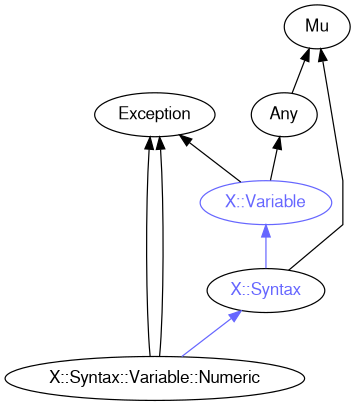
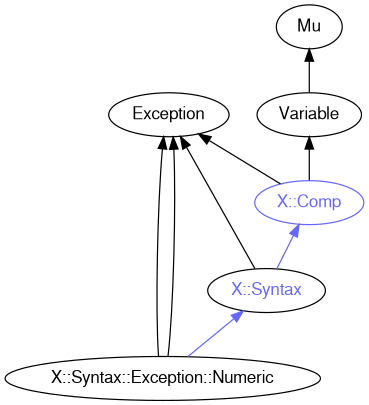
node "Any": label "Any" -> "Variable"
edge "X::Syntax" -> "Mu": now "X::Syntax" -> "Exception"
node "X::Variable": label "X::Variable" -> "X::Comp"
node "X::Syntax::Variable::Numeric": label "X::Syntax::Variable::Numeric" -> "X::Syntax::Exception::Numeric"
